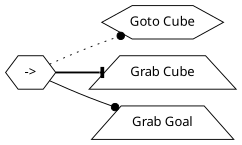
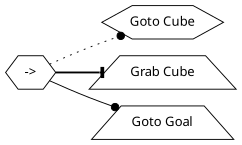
node "Grab Goal": label "Grab Goal" -> "Goto Goal"
